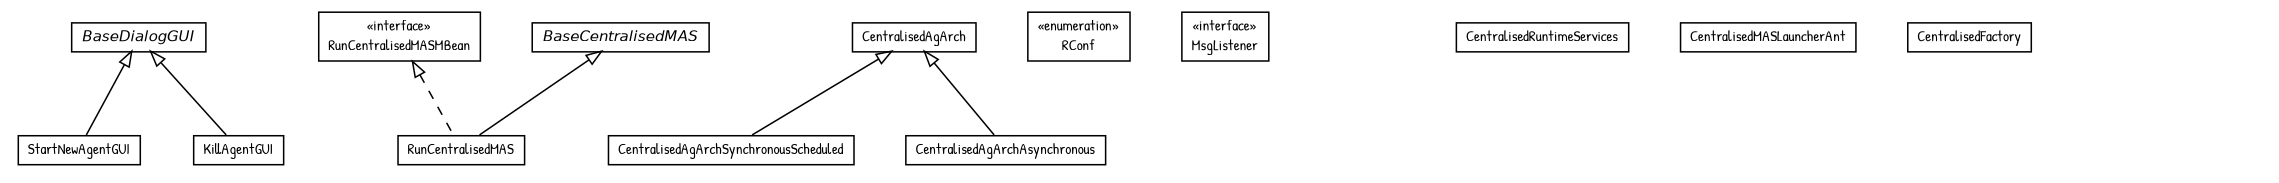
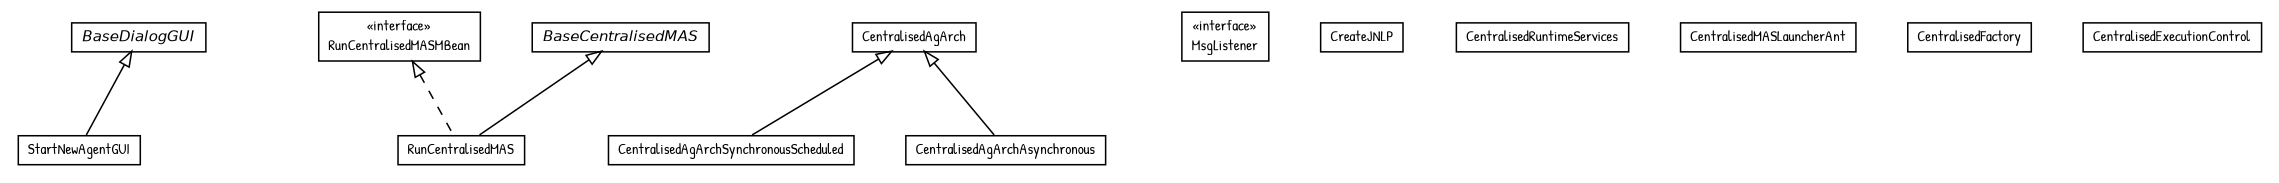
node "RConf": removed
node "CreateJNLP": added
node "CentralisedExecutionControl": added
node "KillAgentGUI": removed
